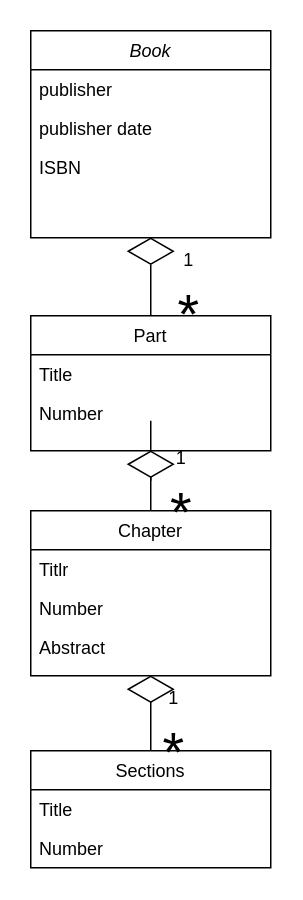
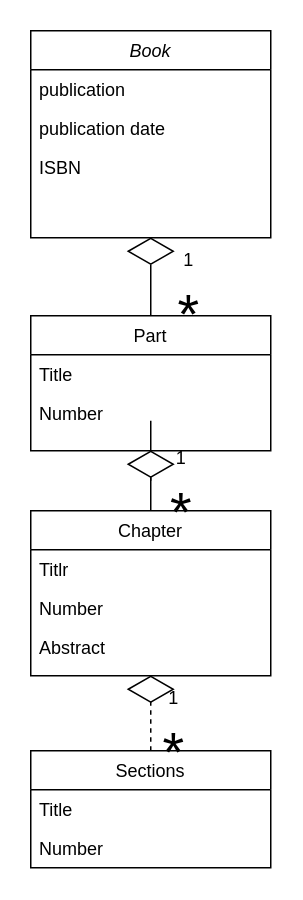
node "publisher": label "publisher" -> "publication"
node "publisher date": label "publisher date" -> "publication date"
edge "Sections" -> "Chapter": style solid -> dashed
